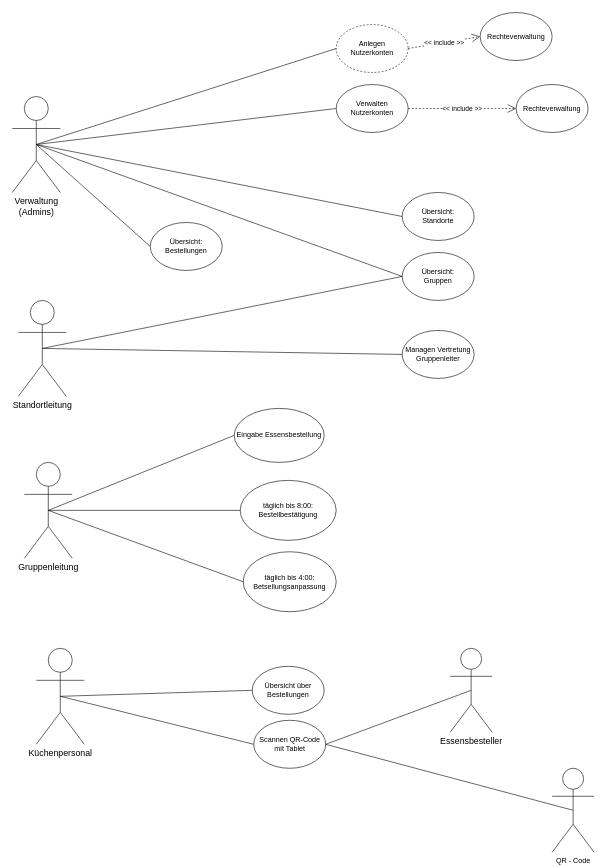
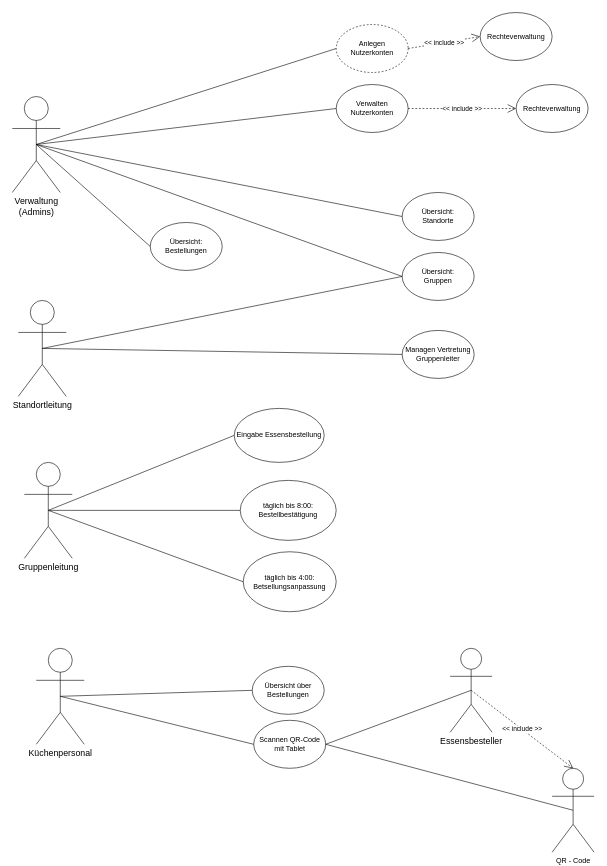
edge "Essensbesteller" -> "QR - Code": added, label "<< include >>"
